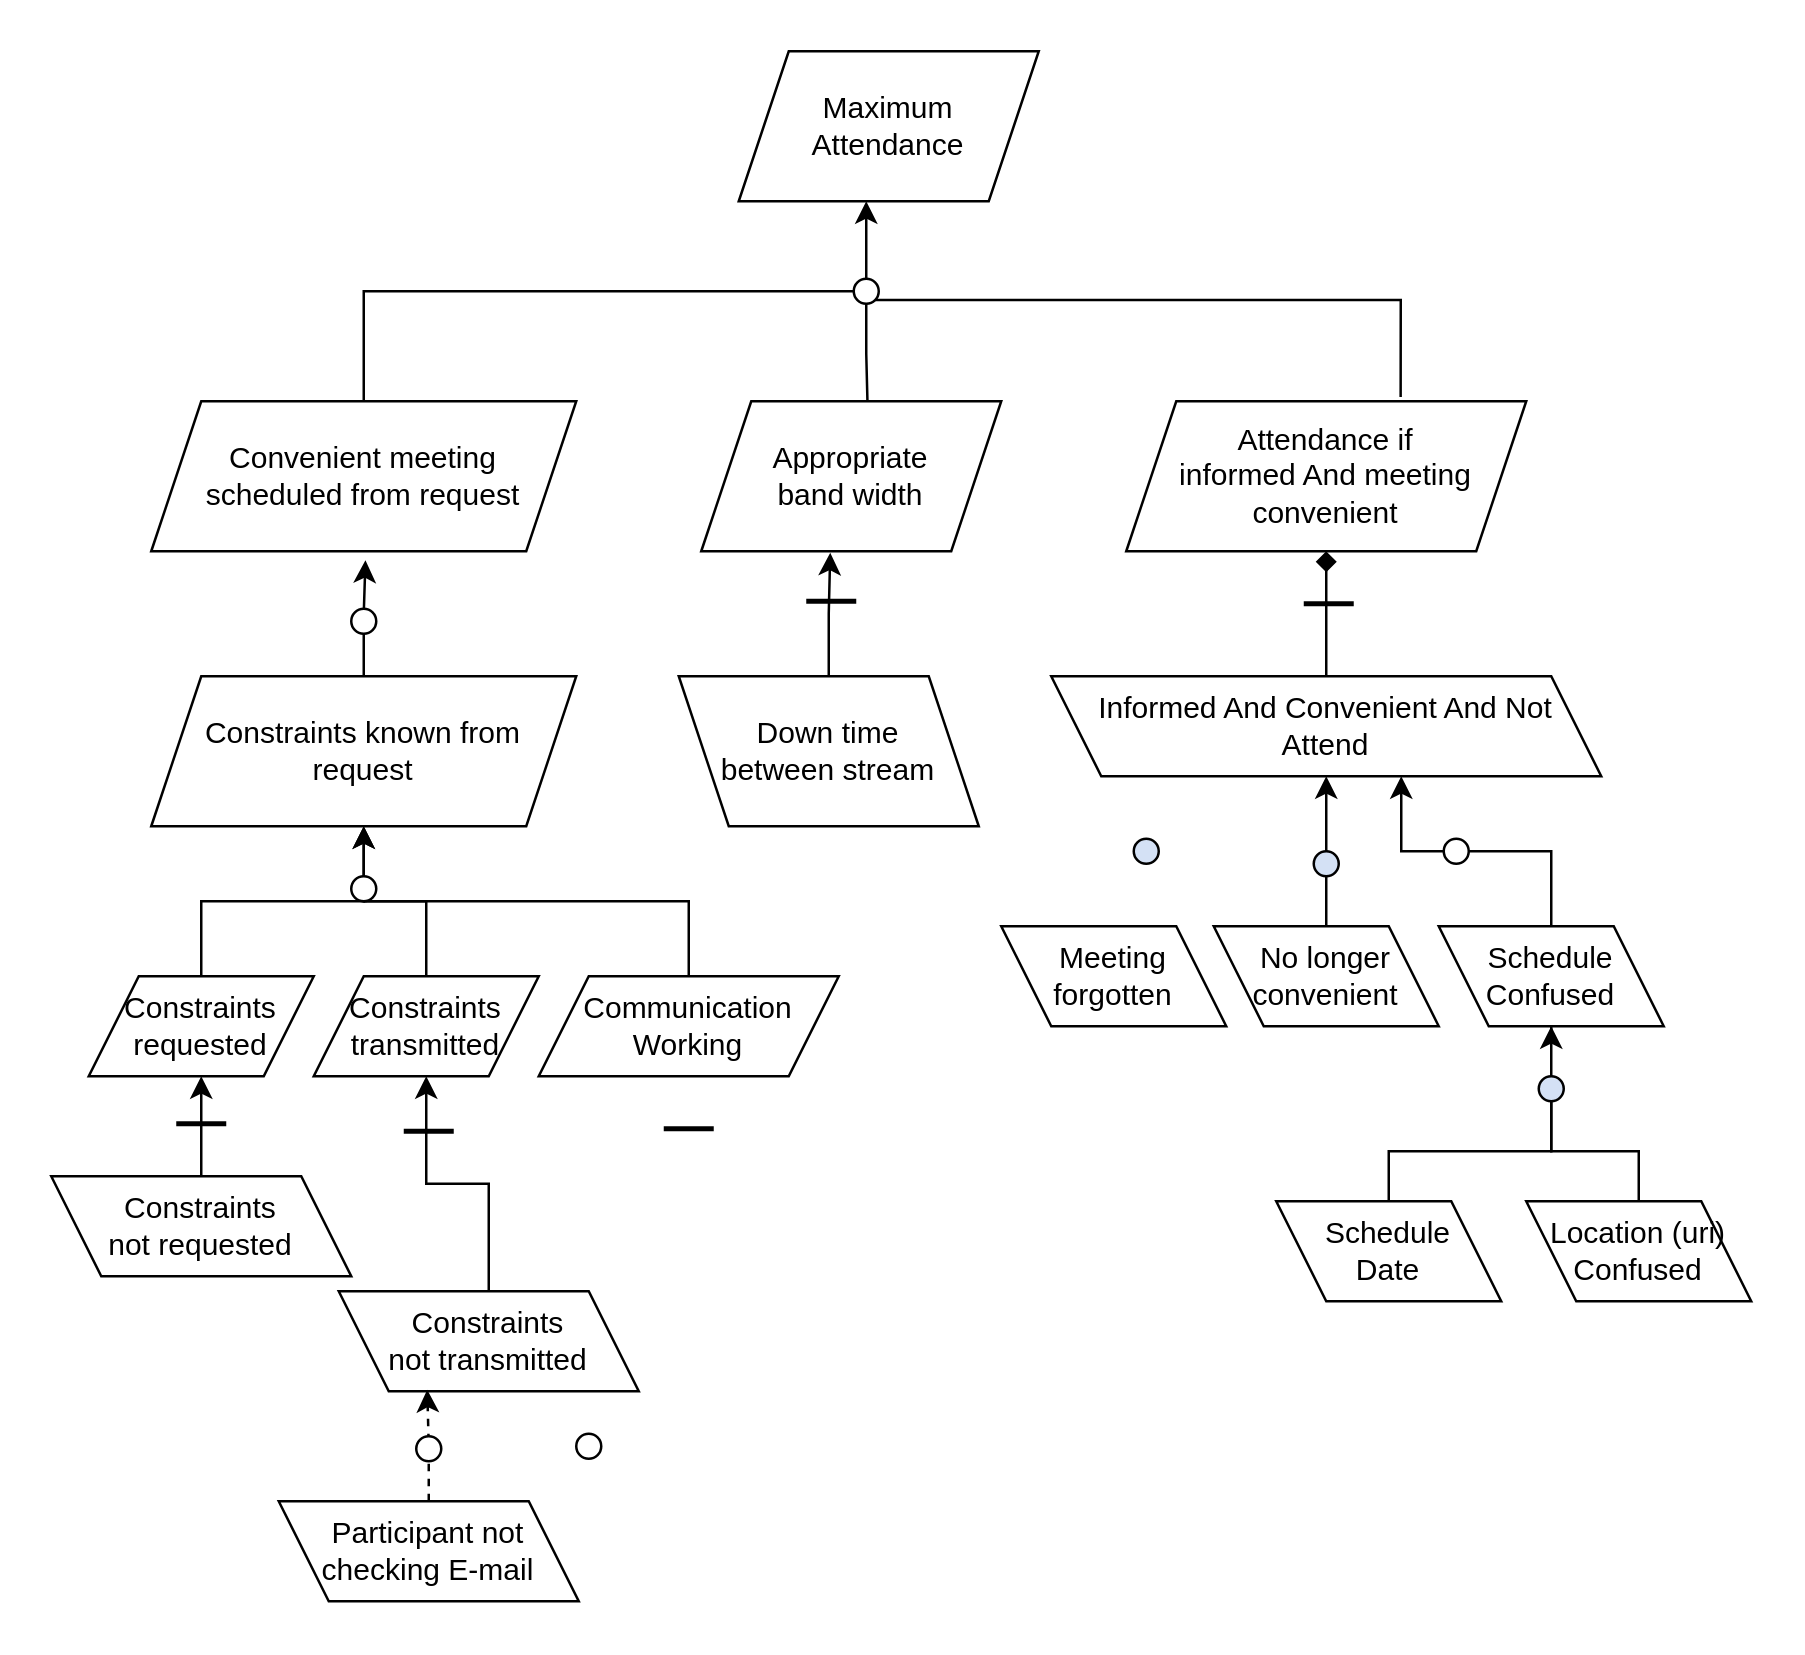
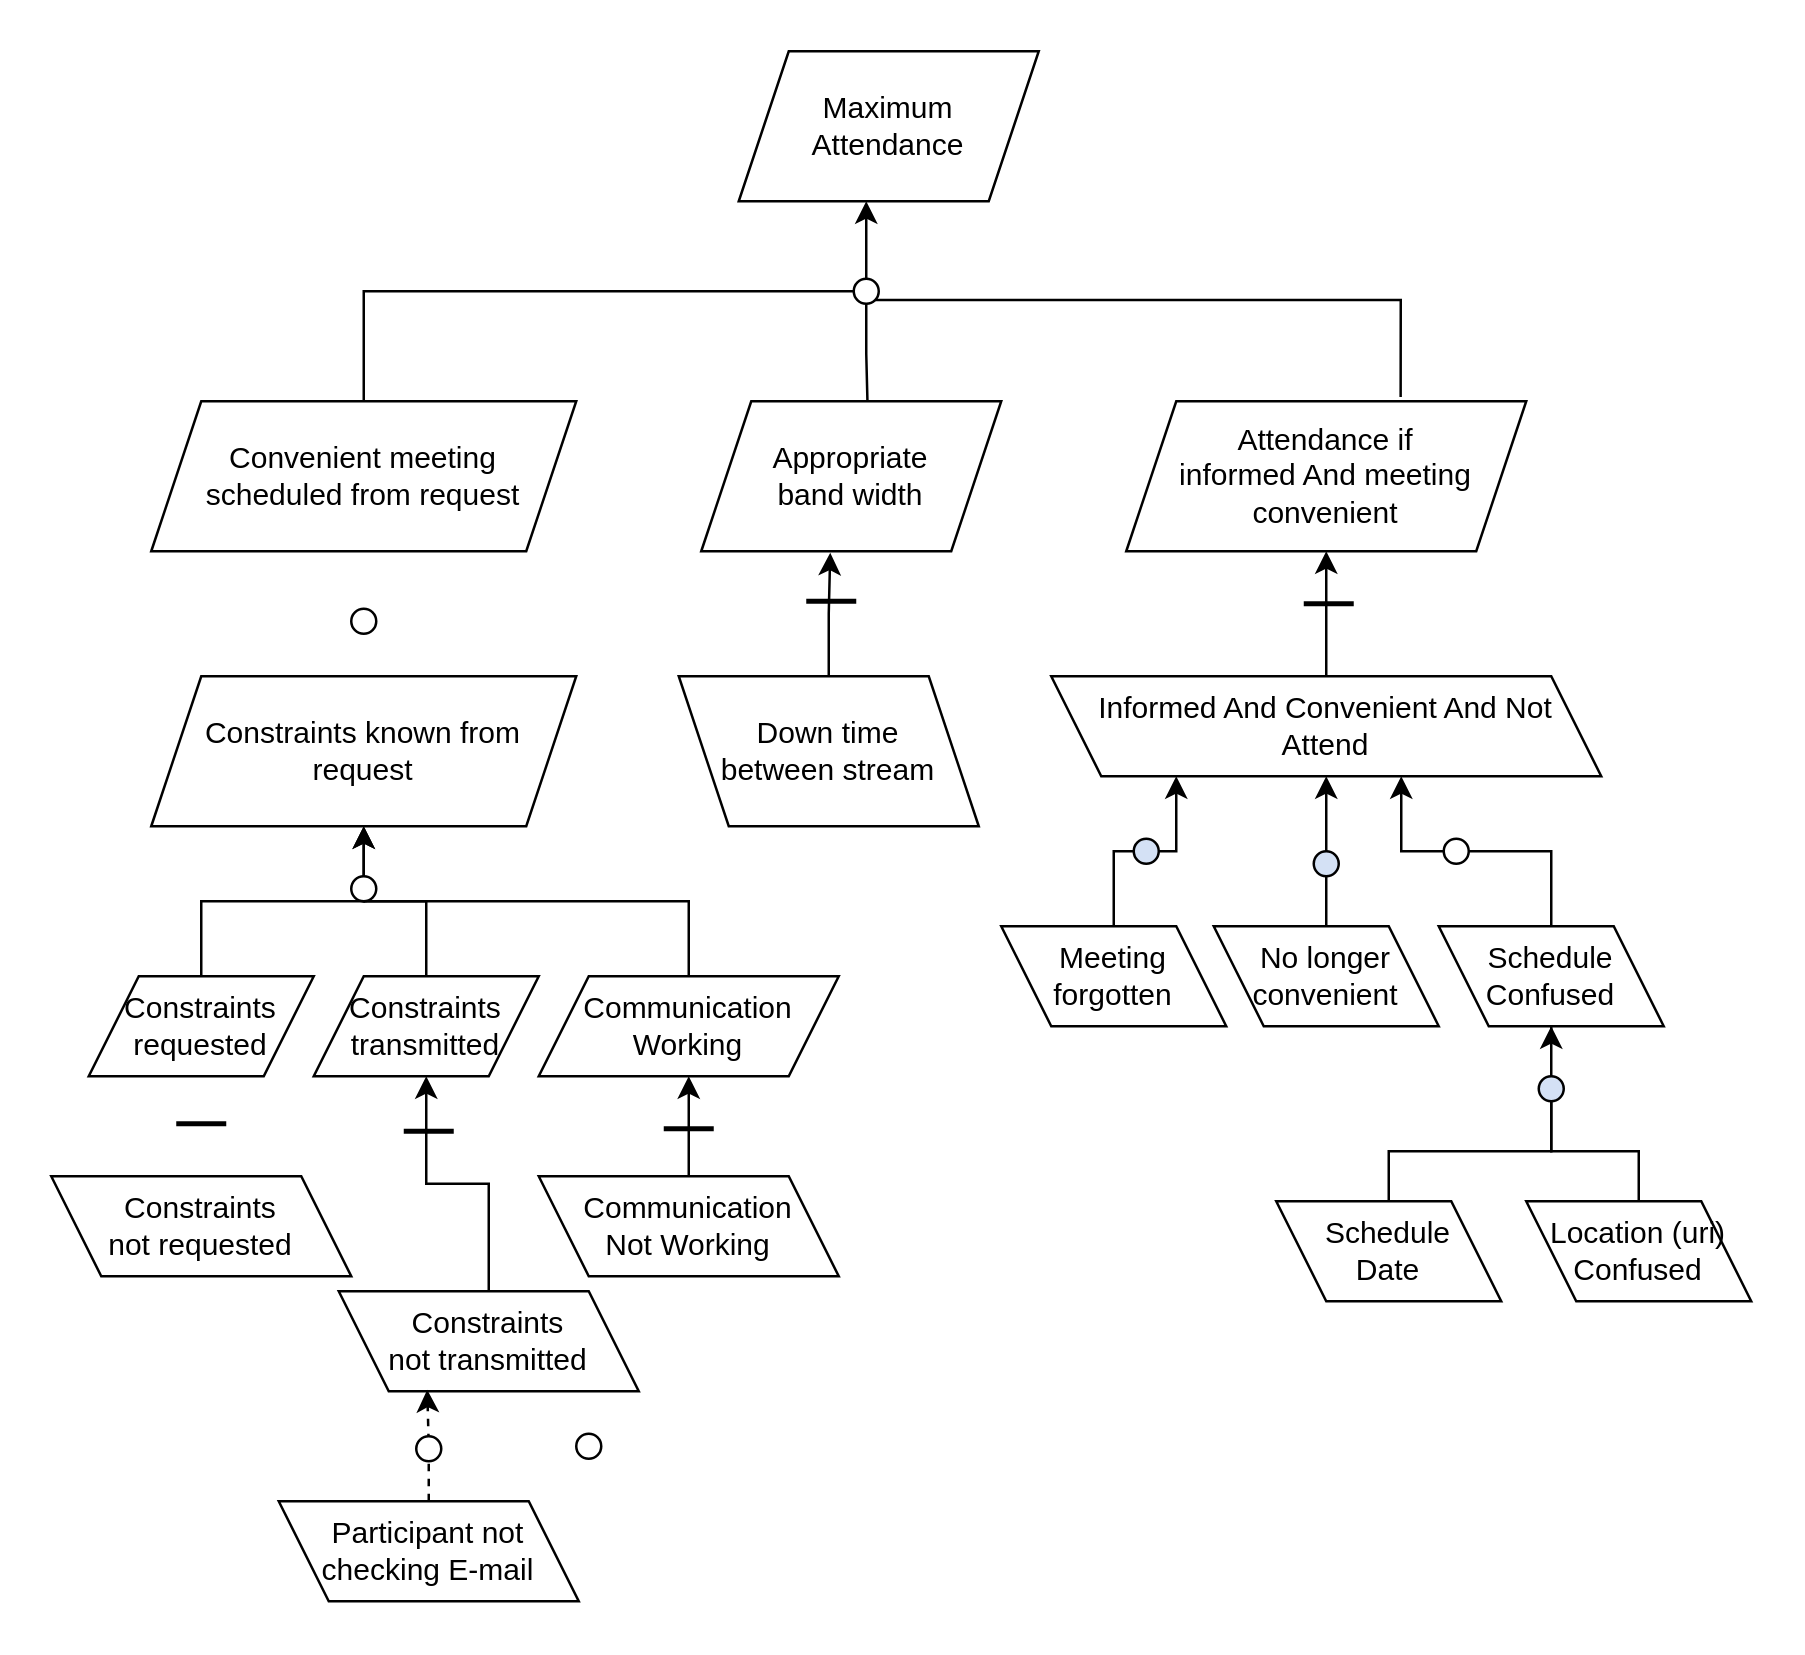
edge "Informed And Convenient And Not Attend" -> "Attendance if informed And meeting convenient": arrowhead diamond -> classic
edge "Constraints known from request" -> "Convenient meeting scheduled from request": removed
edge "Meeting forgotten" -> "Informed And Convenient And Not Attend": added
edge "Constraints not requested" -> "Constraints requested": removed
edge "Communication Not Working" -> "Communication Working": added
node "Communication Not Working": added
